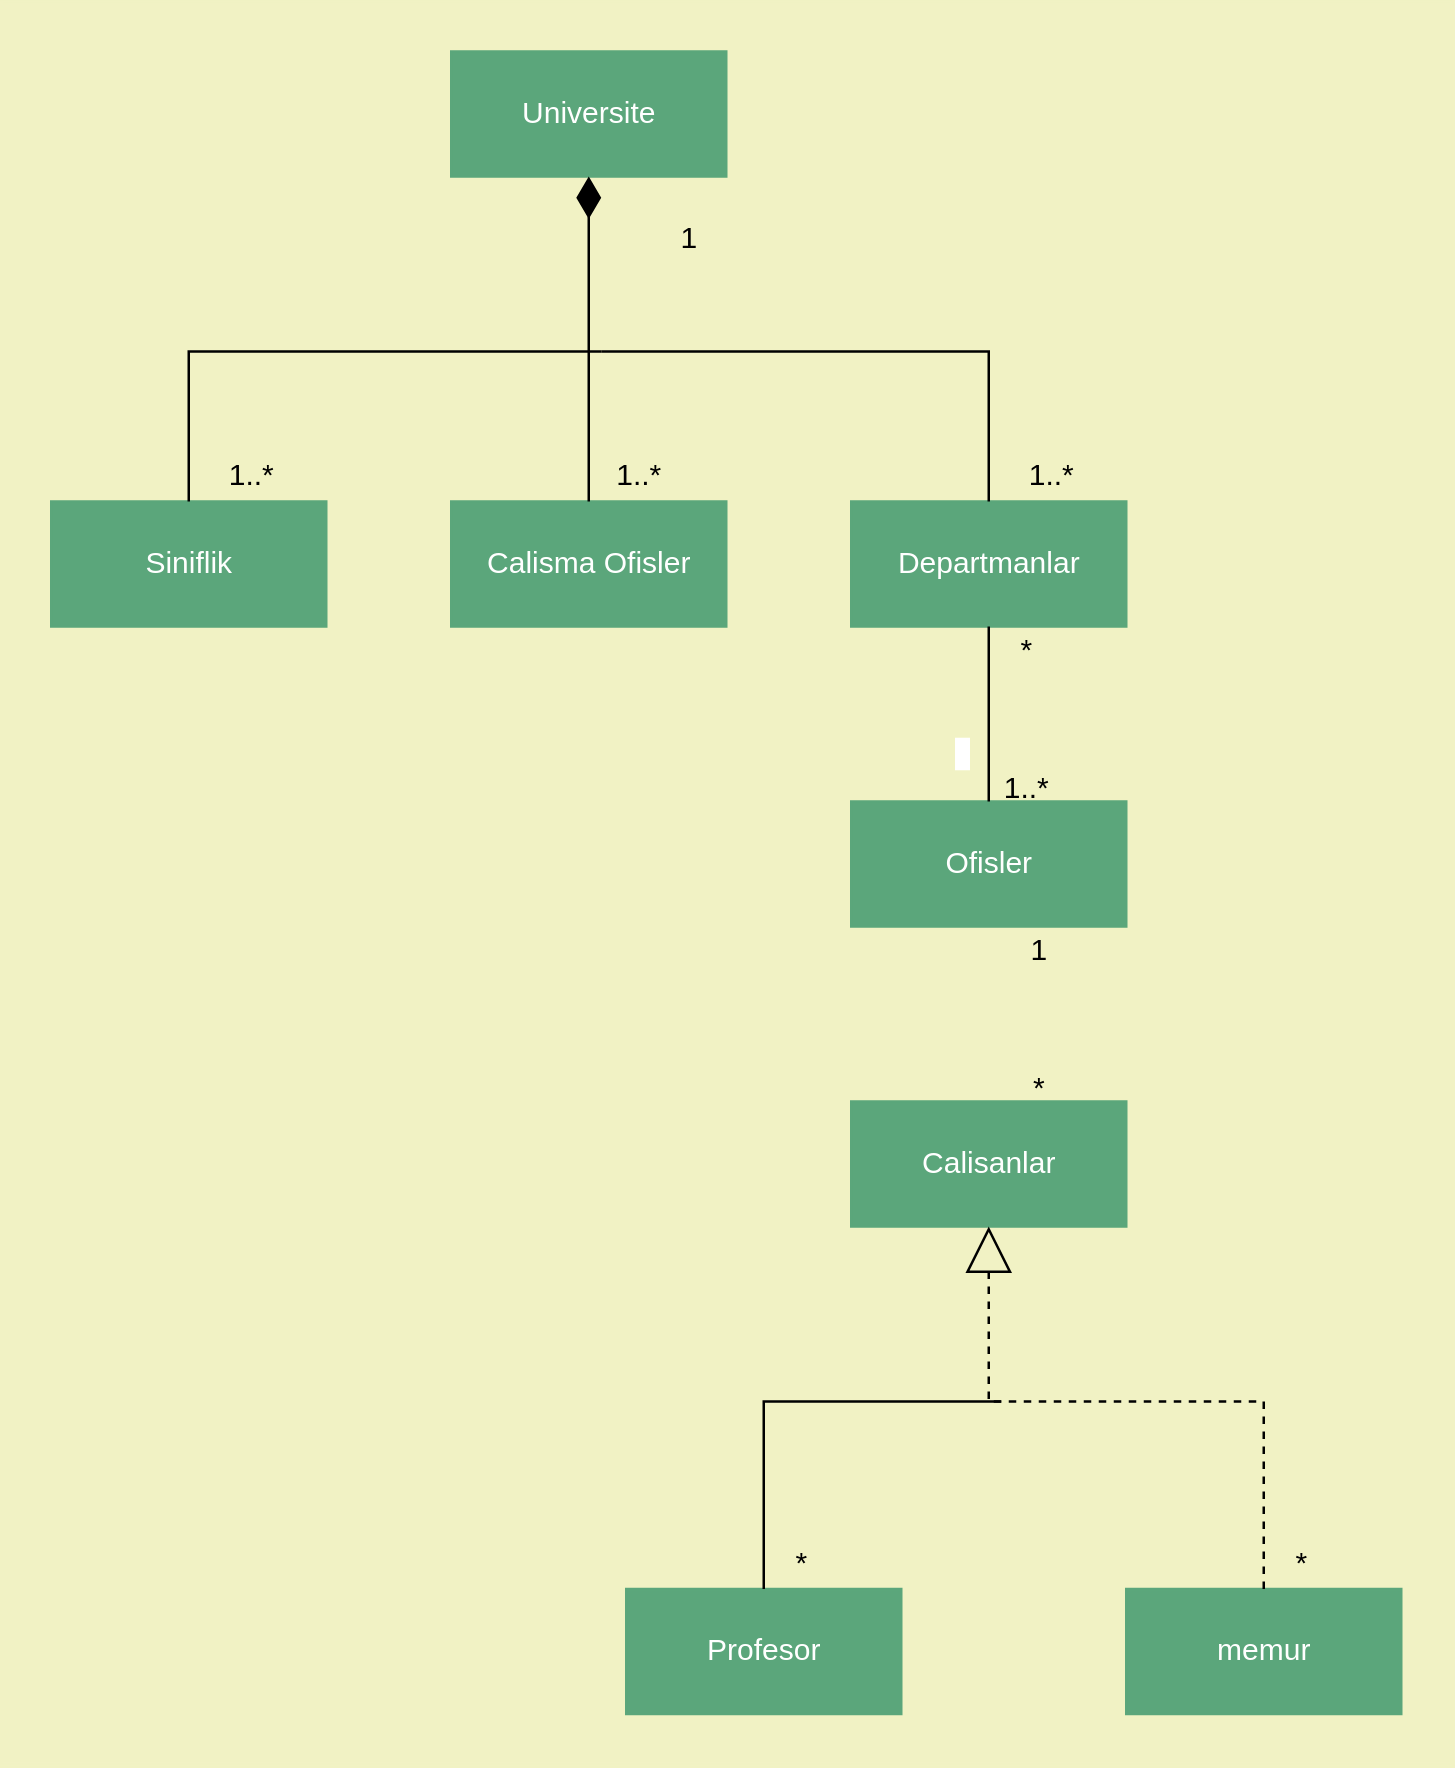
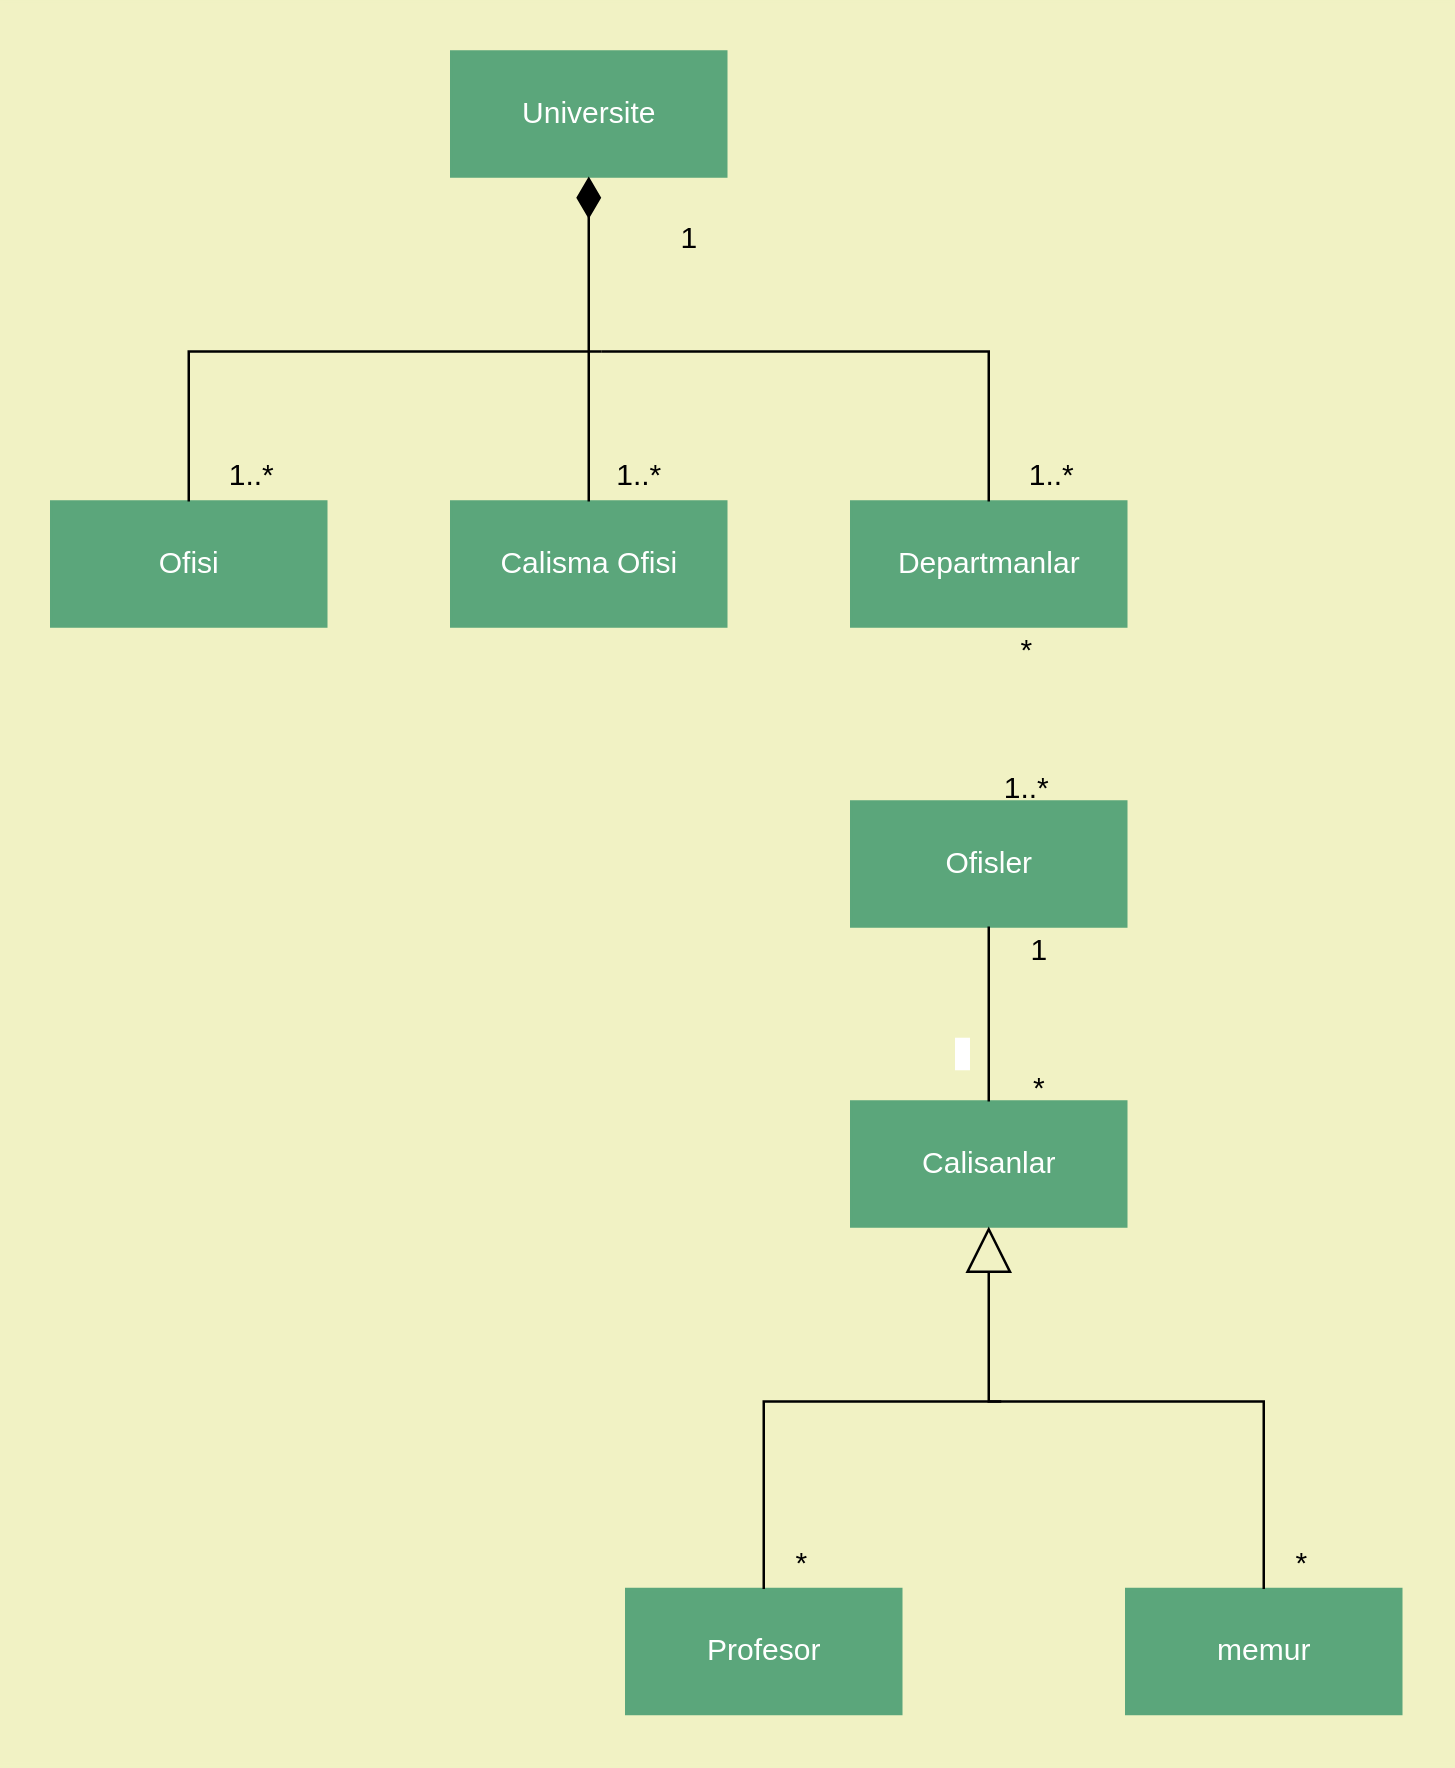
node "Siniflik": label "Siniflik" -> "Ofisi"
node "Calisma Ofisler": label "Calisma Ofisler" -> "Calisma Ofisi"
edge "Departmanlar" -- "Ofisler": removed, label "1"
edge "Ofisler" -- "Calisanlar": added, label "1"
edge "memur" -> "Calisanlar": style dashed -> solid
